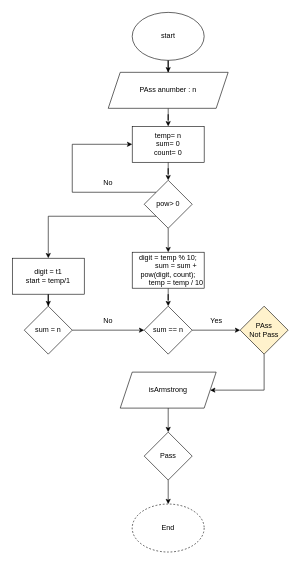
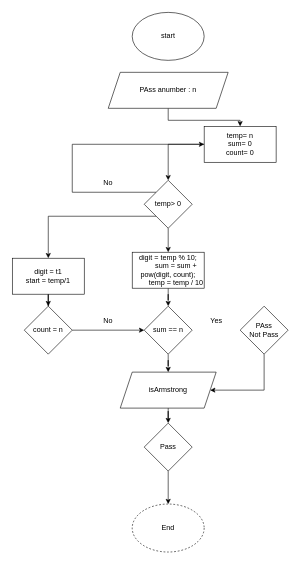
edge "start" -> "PAss anumber : n": removed
node "temp= n sum= 0 count= 0": moved (168, 144) -> (240, 144)
node "pow> 0": label "pow> 0" -> "temp> 0"
node "sum = n": label "sum = n" -> "count = n"
edge "sum == n" -> "PAss Not Pass": removed
node "PAss Not Pass": fillcolor #fff2cc -> #ffffff
edge "sum == n" -> "isArmstrong": added
node "Pass": moved (168, 456) -> (168, 447)
